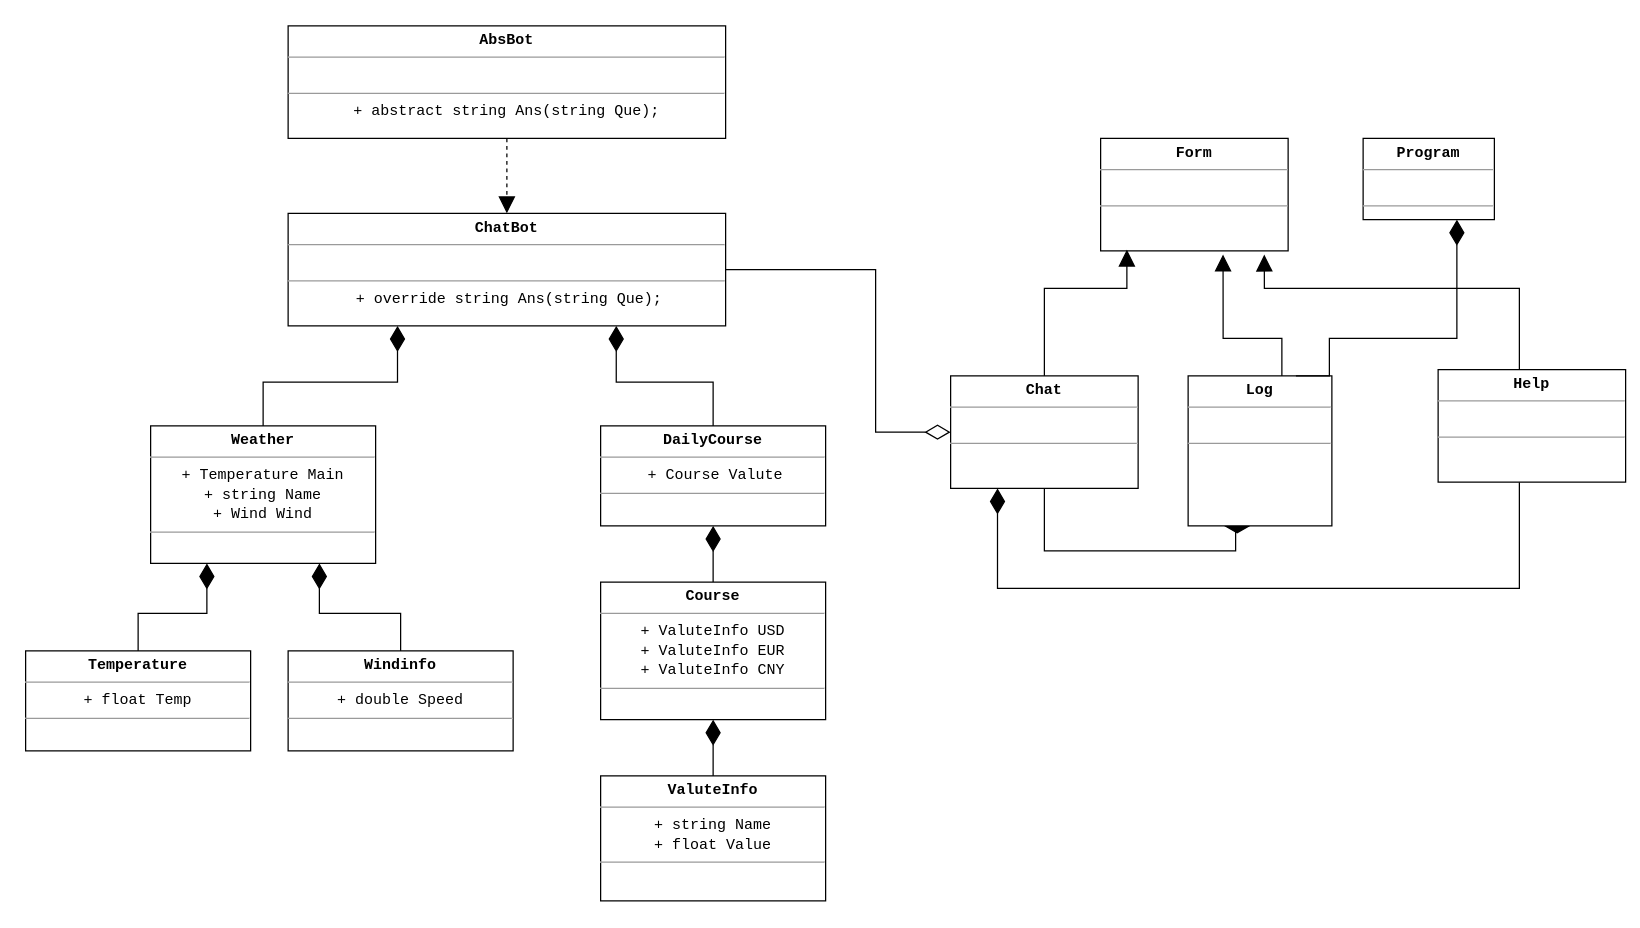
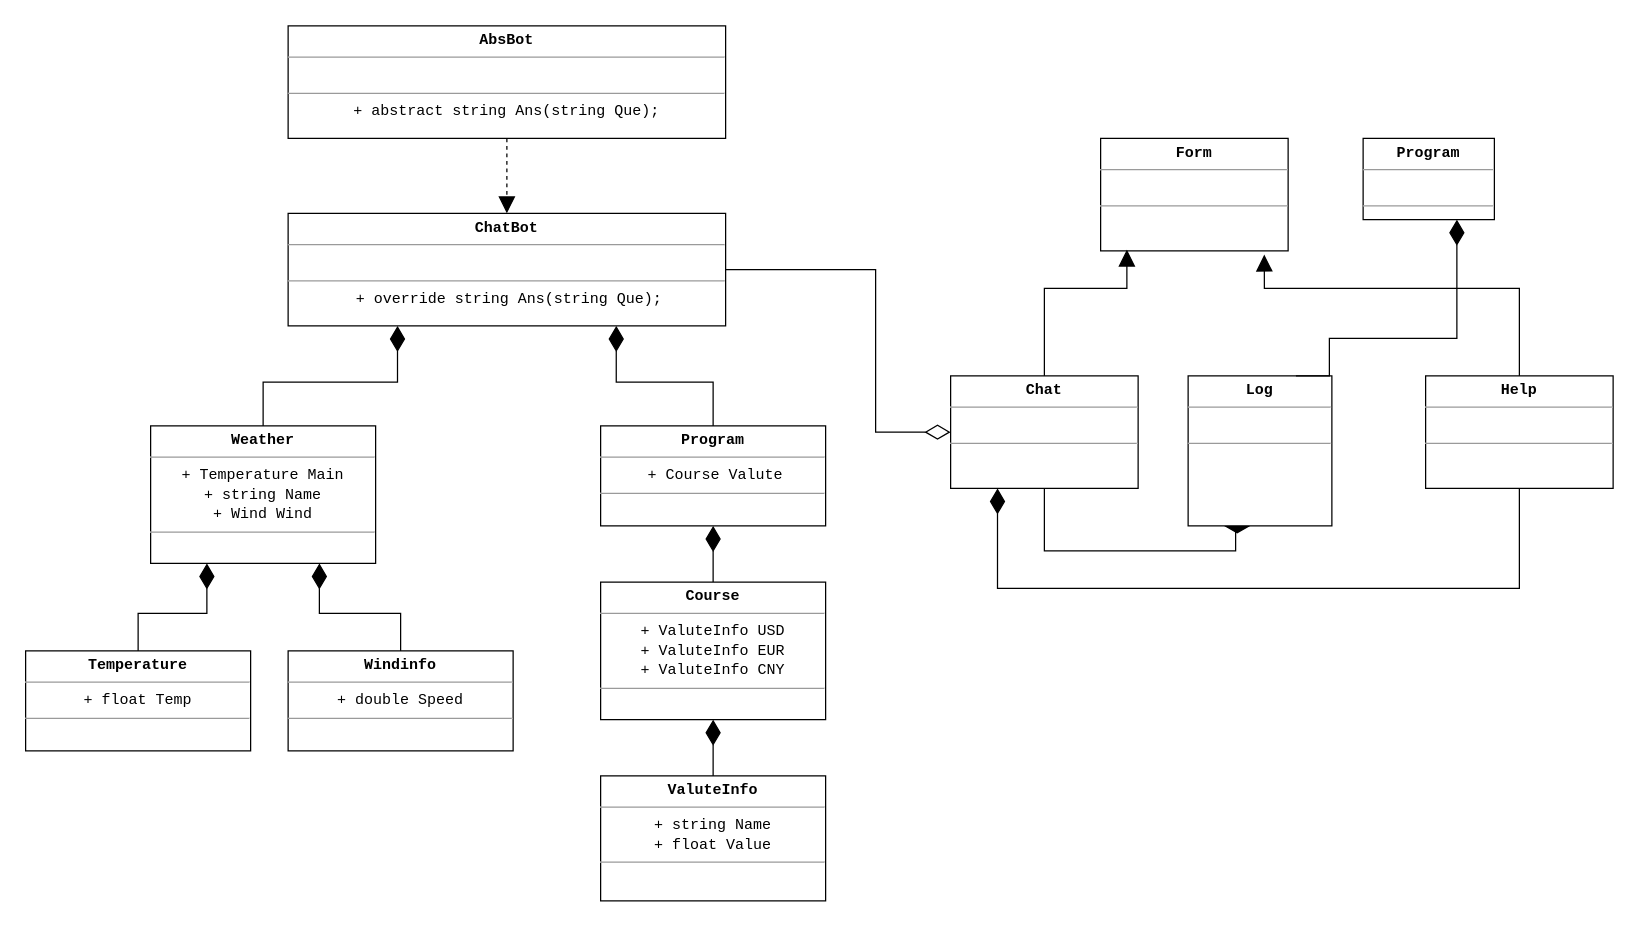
edge "Log" -> "Form": removed
node "Help": moved (1532, 426) -> (1519, 432)
node "DailyCourse + Course Valute": label "DailyCourse + Course Valute" -> "Program + Course Valute"
